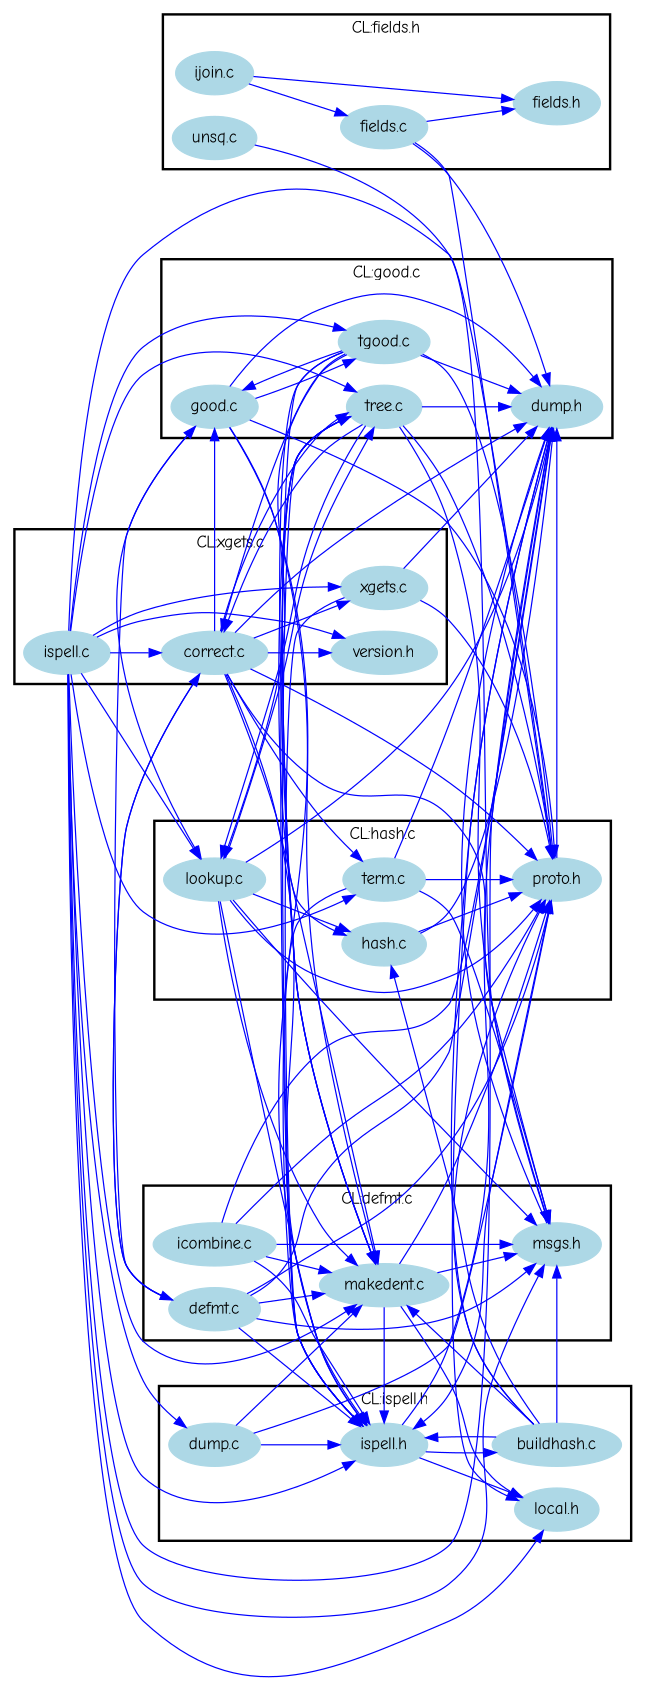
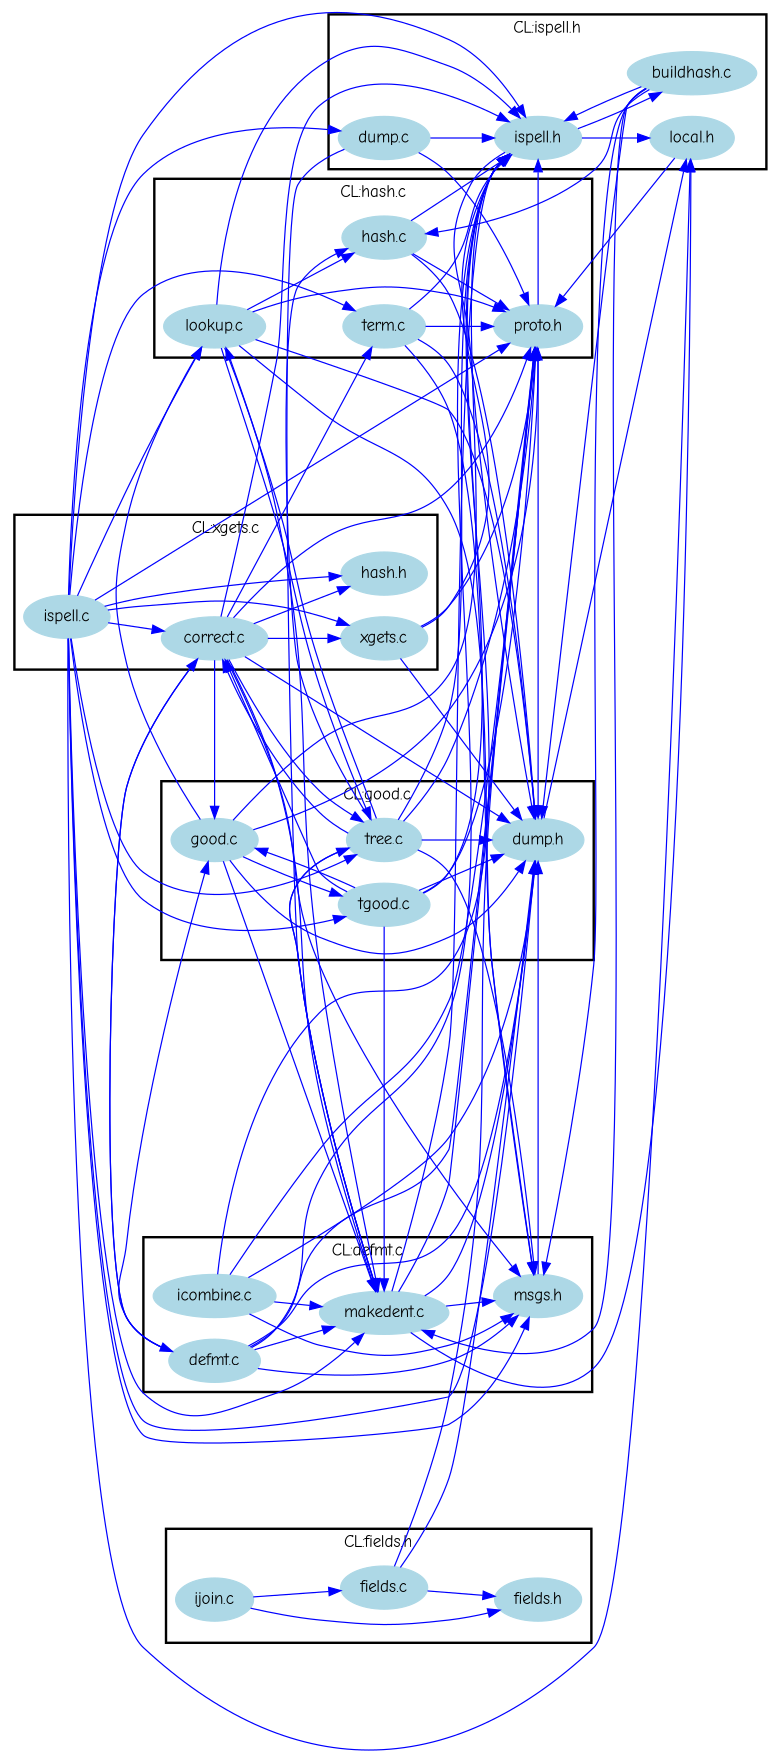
node "unsq.c": removed
edge "hash.c" -> "ispell.h": added
edge "tgood.c" -> "lookup.c": removed
node "version.h": label "version.h" -> "hash.h"
edge "buildhash.c" -> "proto.h": now "local.h" -> "proto.h"
edge "makedent.c" -> "dump.h": added
